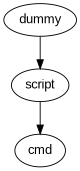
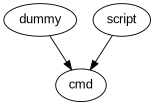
edge "dummy" -> "script": now "dummy" -> "cmd"
